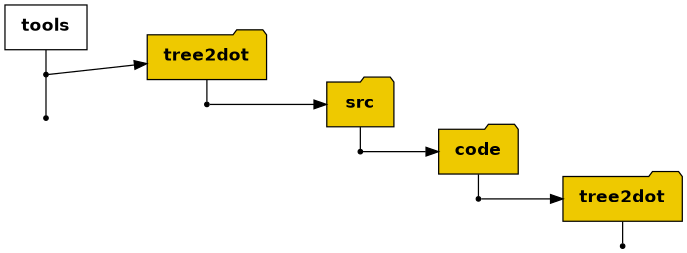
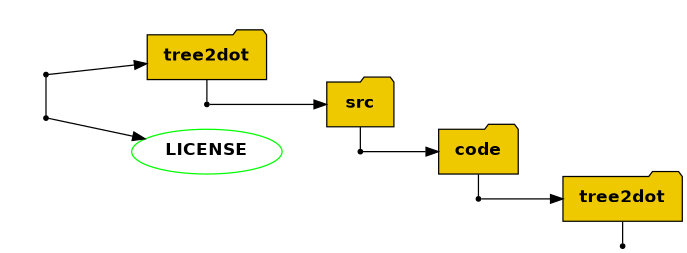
node "tools": removed
node "LICENSE": added
